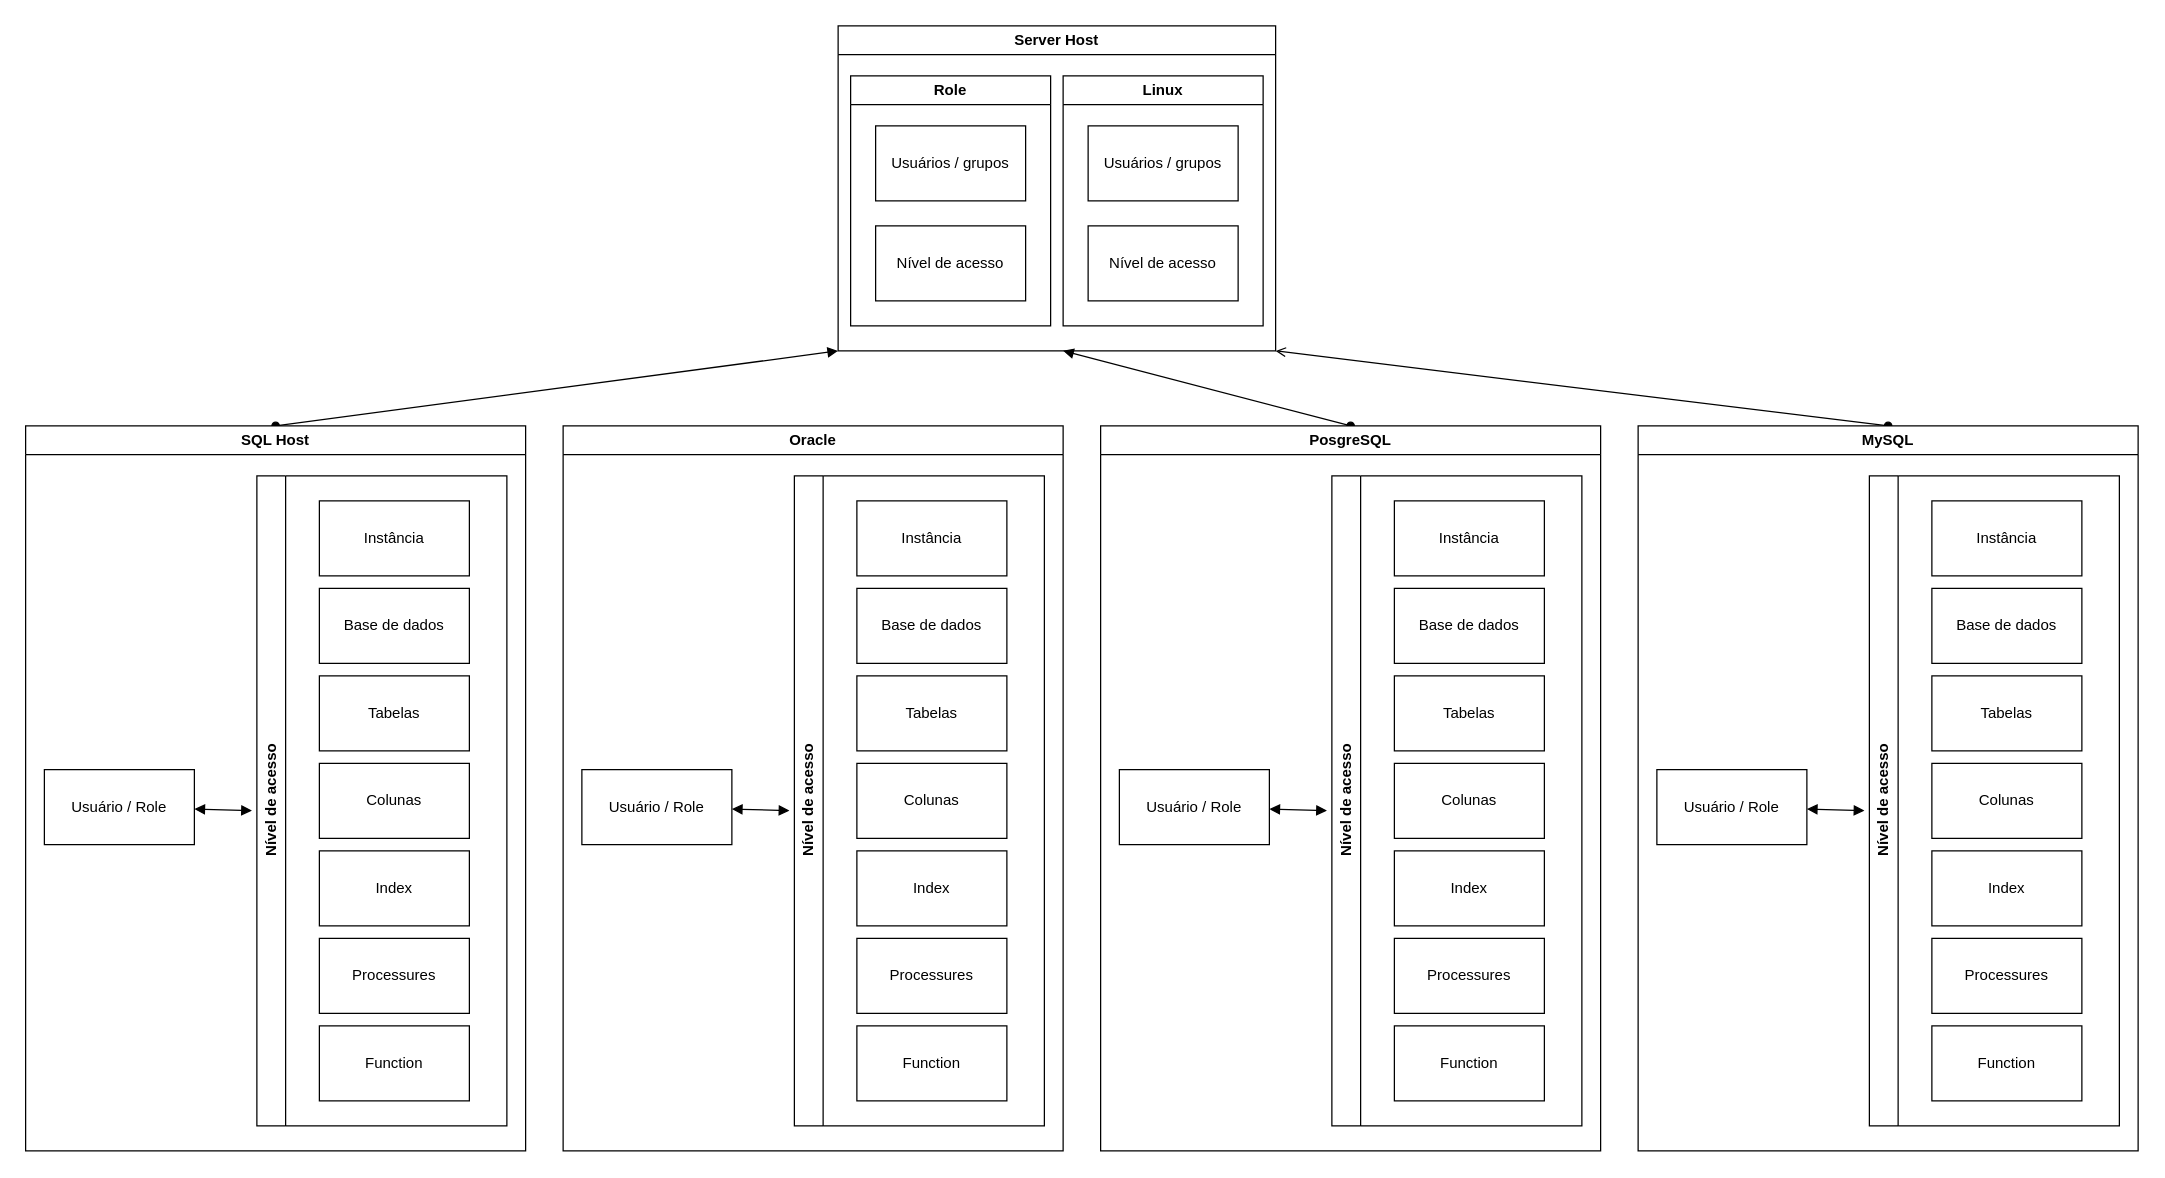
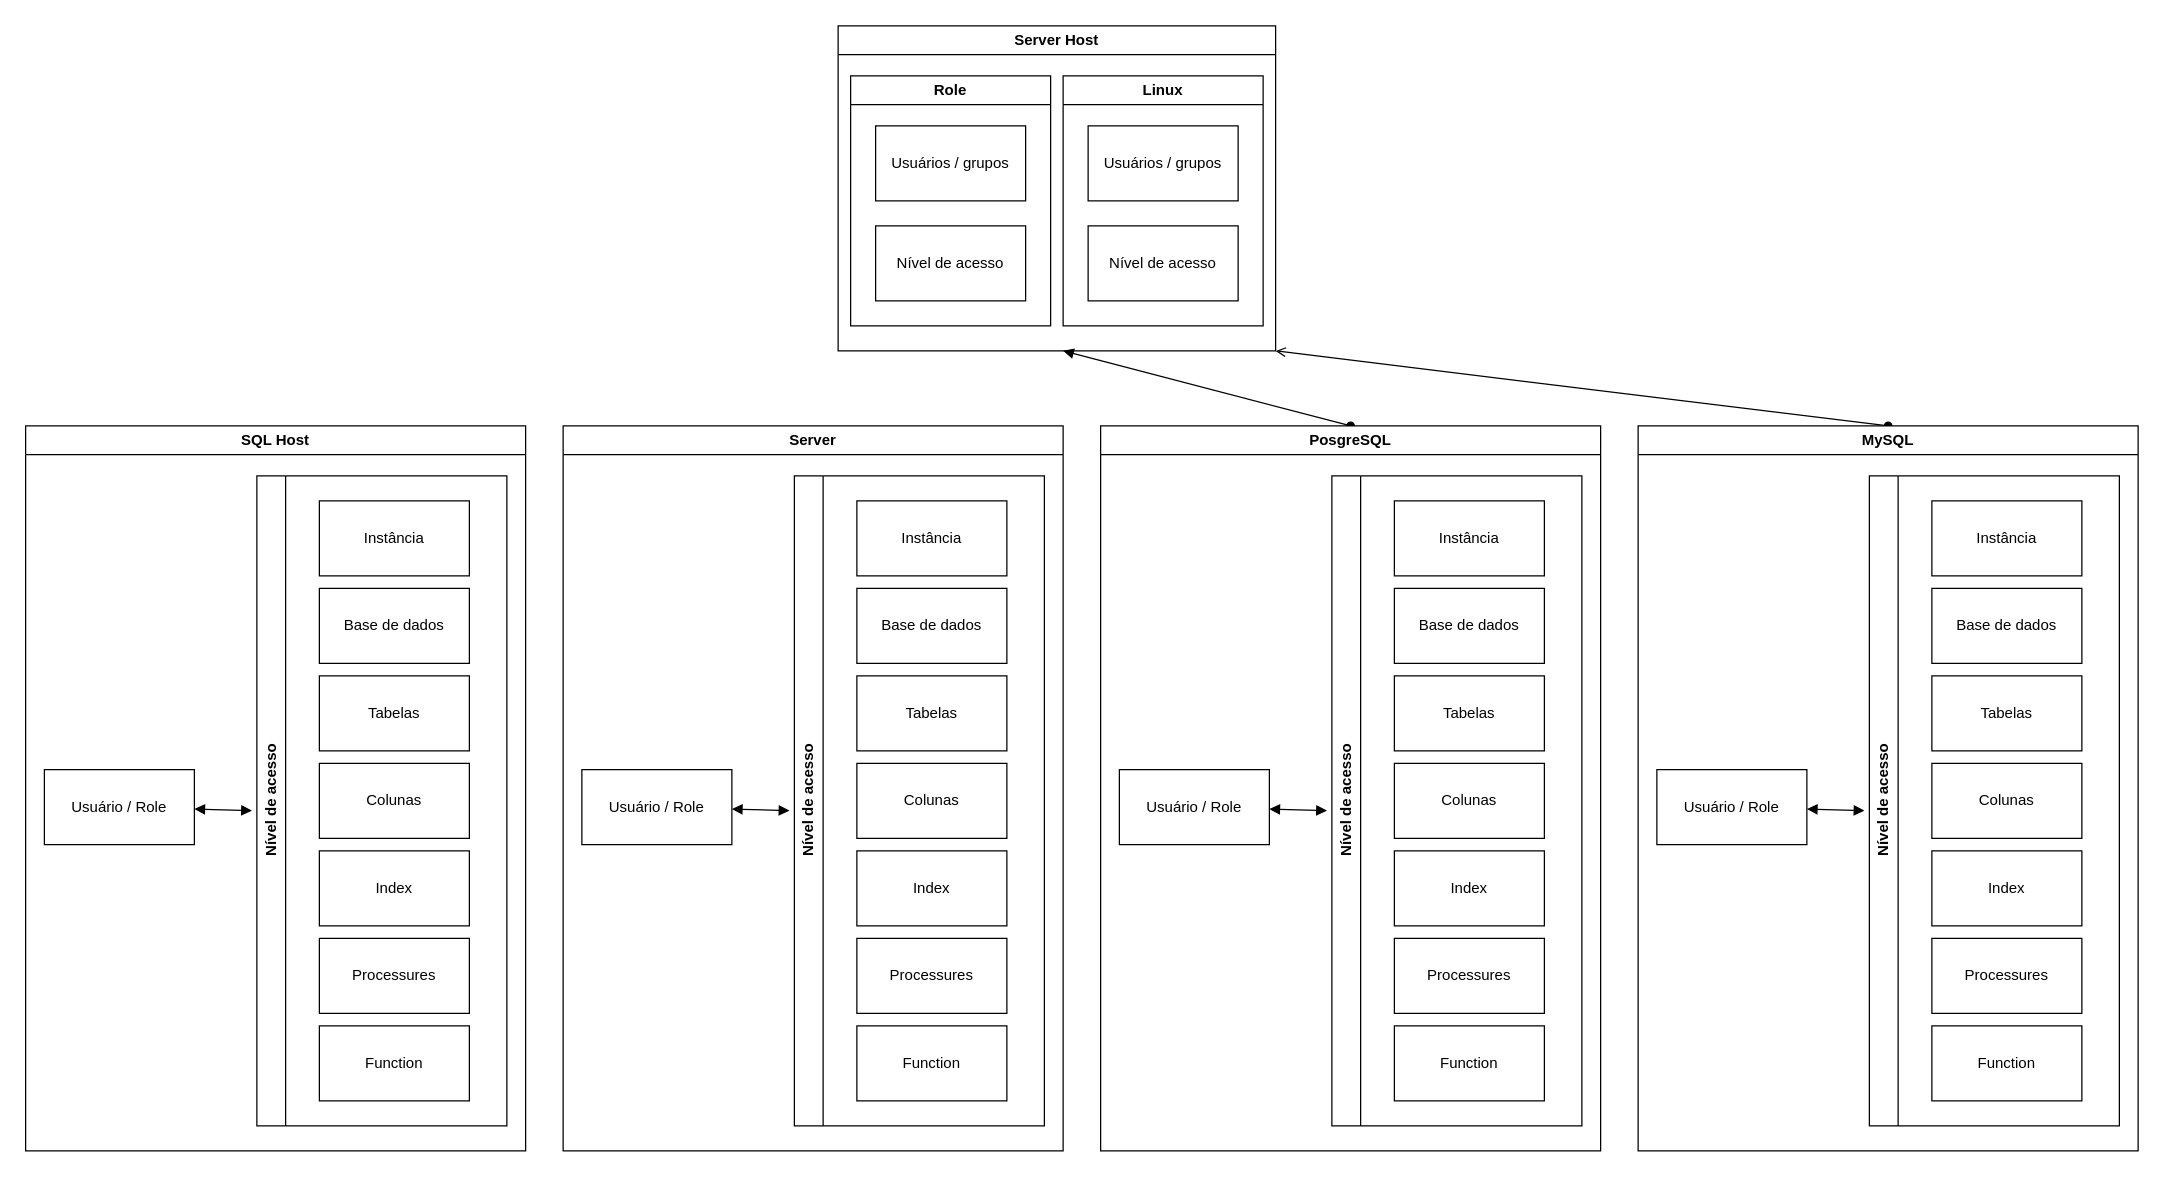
edge "Server Host" -- "SQL Host": removed
node "Oracle": label "Oracle" -> "Server"
